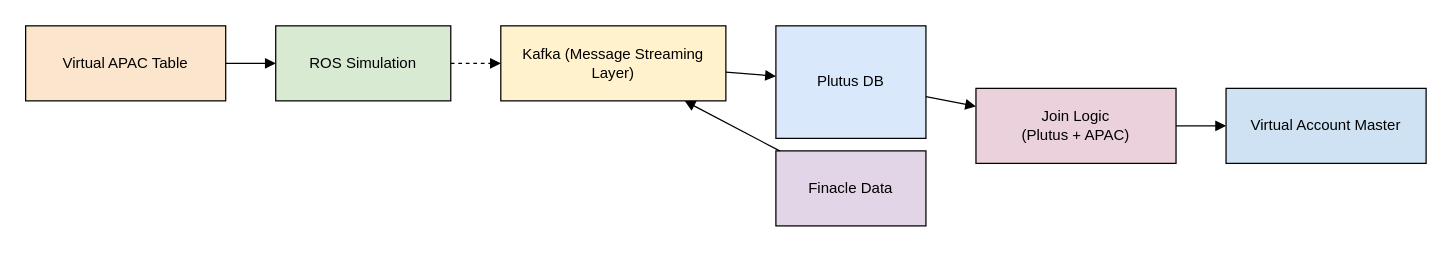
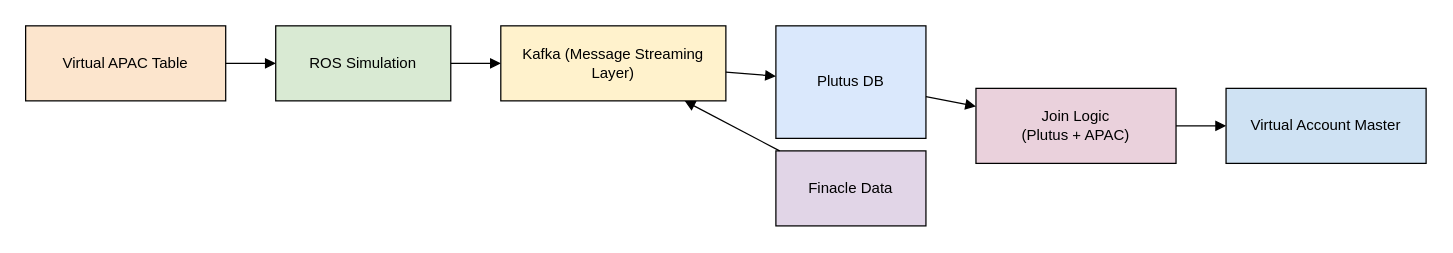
edge "ROS Simulation" -> "Kafka (Message Streaming Layer)": style dashed -> solid
